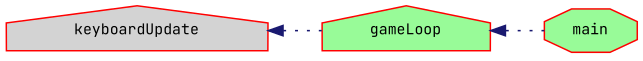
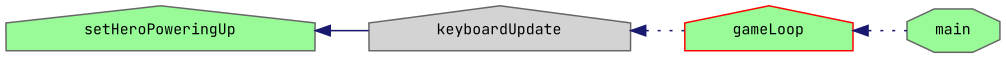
node "keyboardUpdate": color red -> gray40
node "setHeroPoweringUp": added
node "main": color red -> gray40
